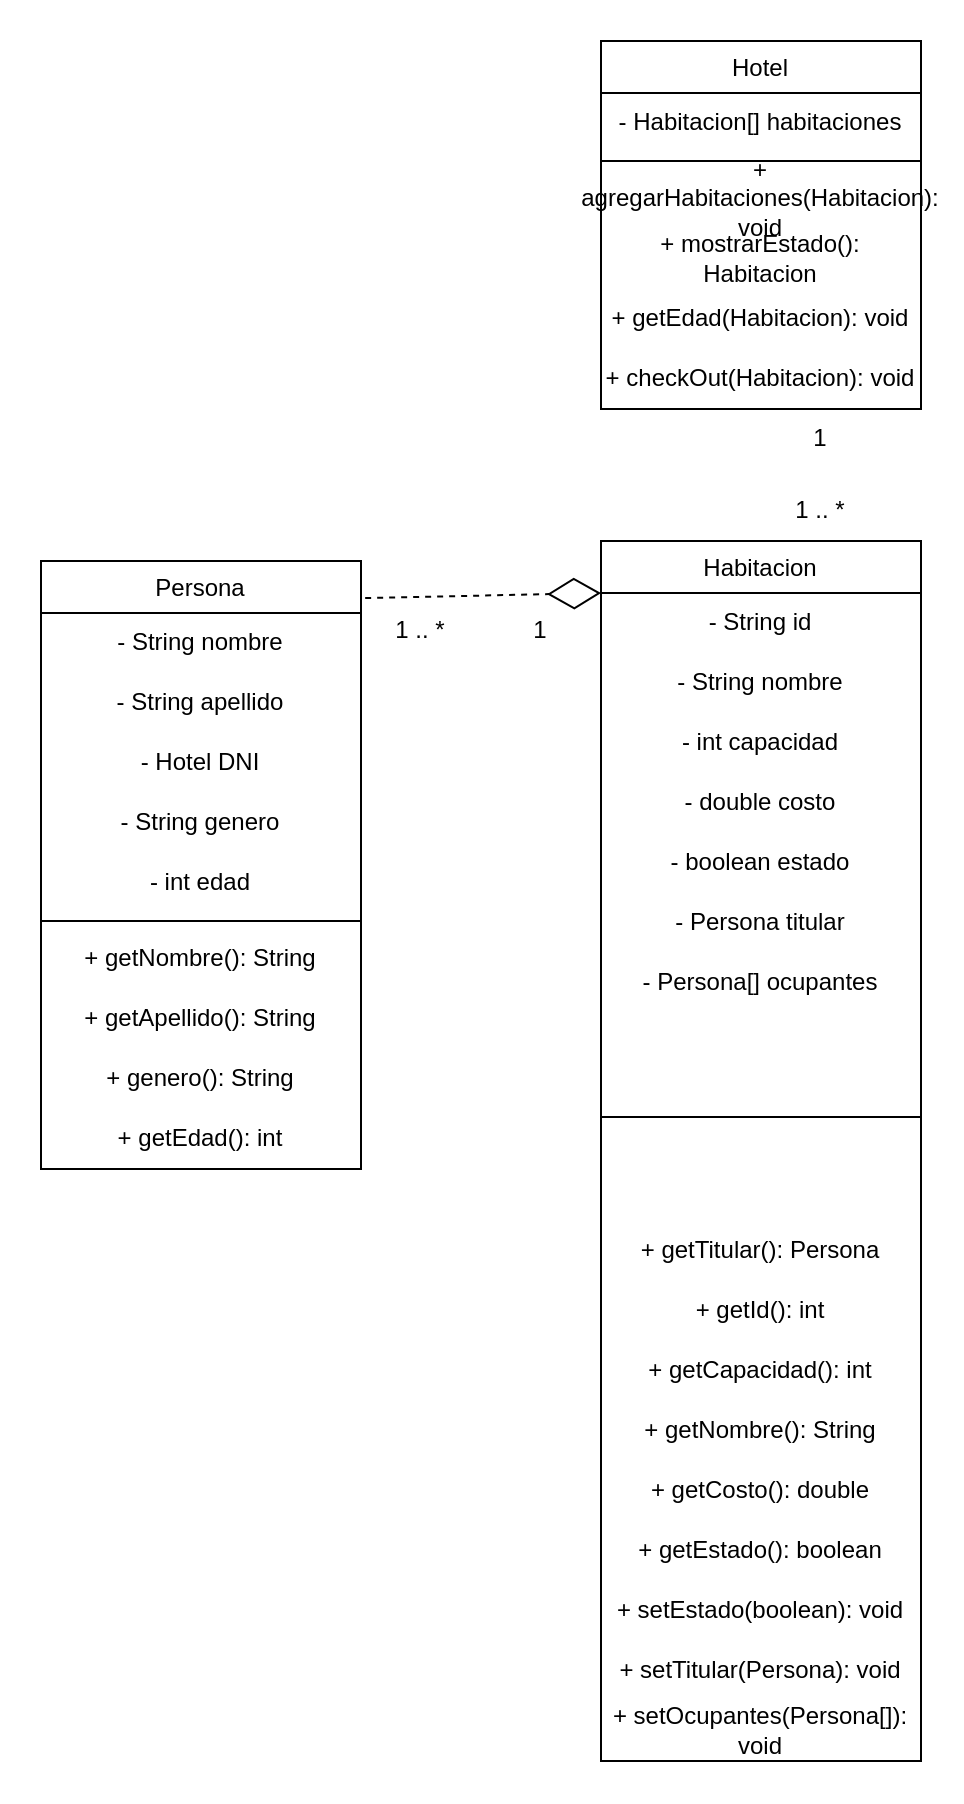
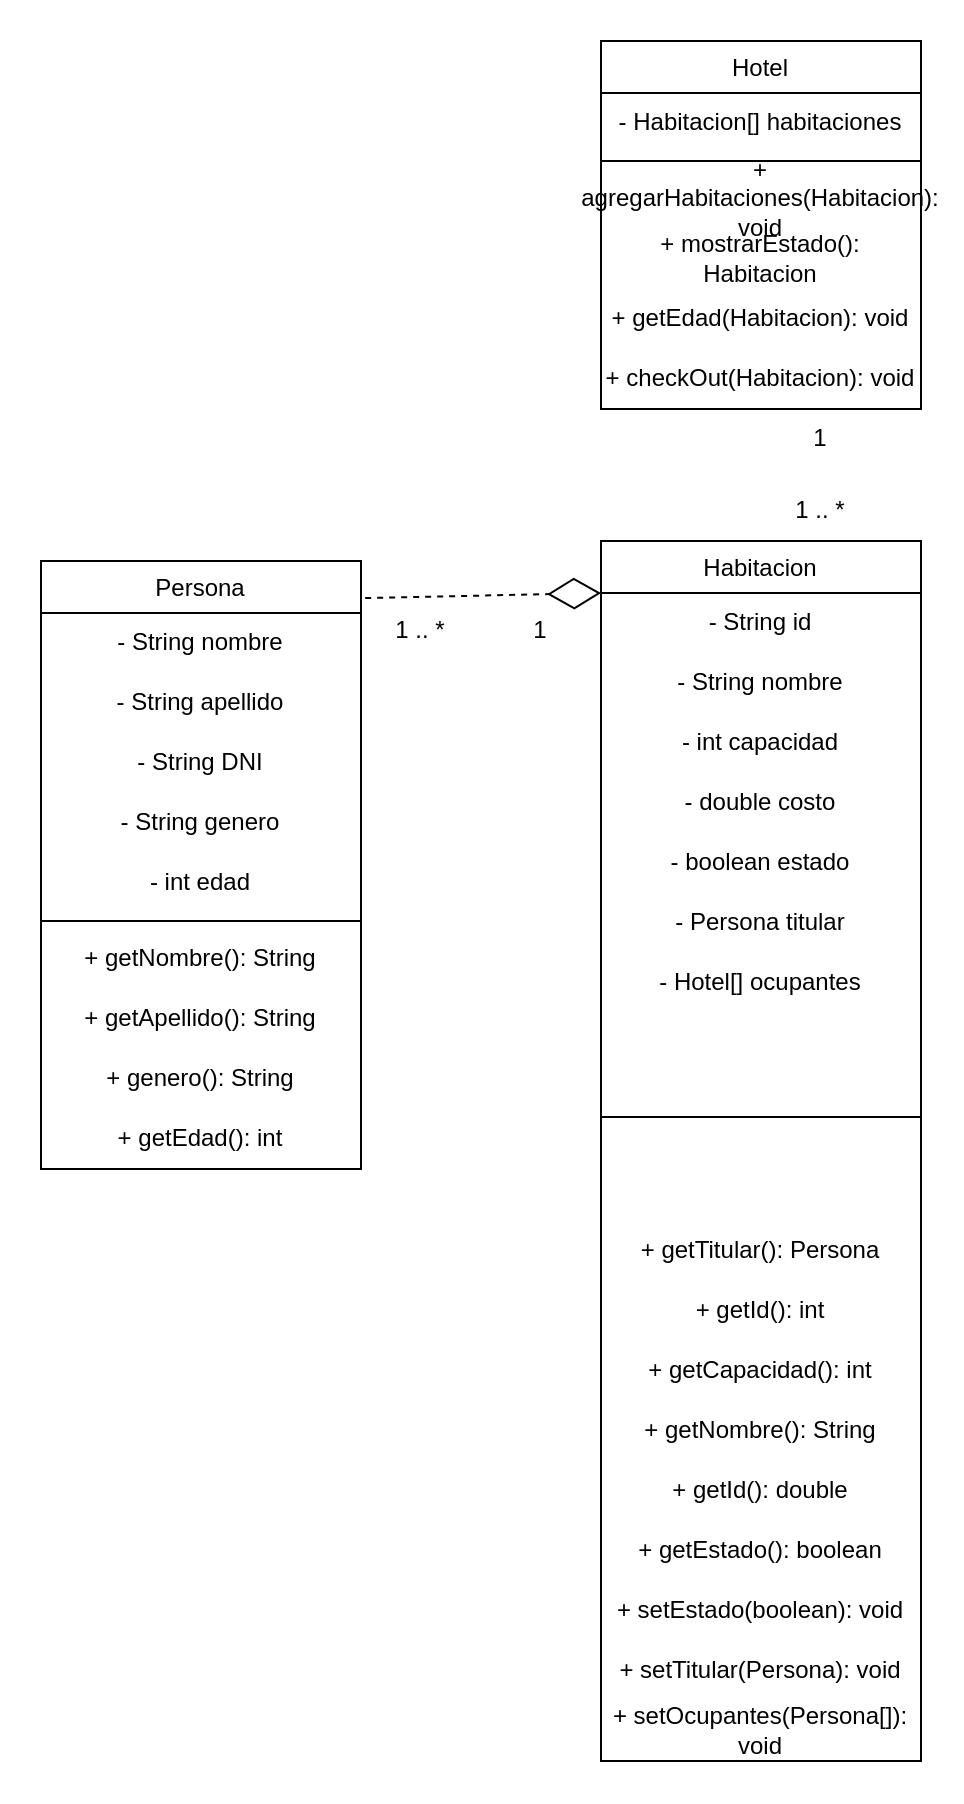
node "- Hotel DNI": label "- Hotel DNI" -> "- String DNI"
node "- Persona[] ocupantes": label "- Persona[] ocupantes" -> "- Hotel[] ocupantes"
node "+ getCosto(): double": label "+ getCosto(): double" -> "+ getId(): double"
